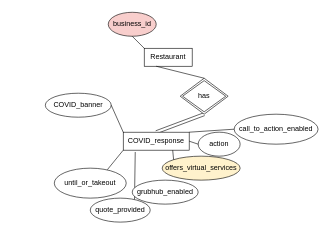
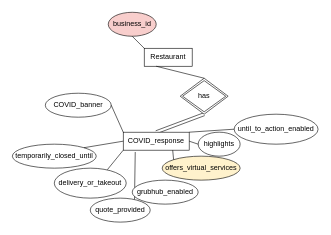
node "call_to_action_enabled": label "call_to_action_enabled" -> "until_to_action_enabled"
edge "COVID_response" -- "temporarily_closed_until": added
node "action": label "action" -> "highlights"
node "temporarily_closed_until": added
node "until_or_takeout": label "until_or_takeout" -> "delivery_or_takeout"
